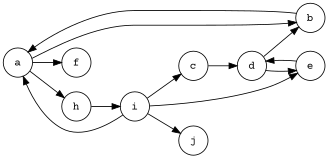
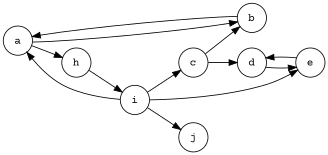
edge "d" -> "b": now "c" -> "b"
node "f": removed
